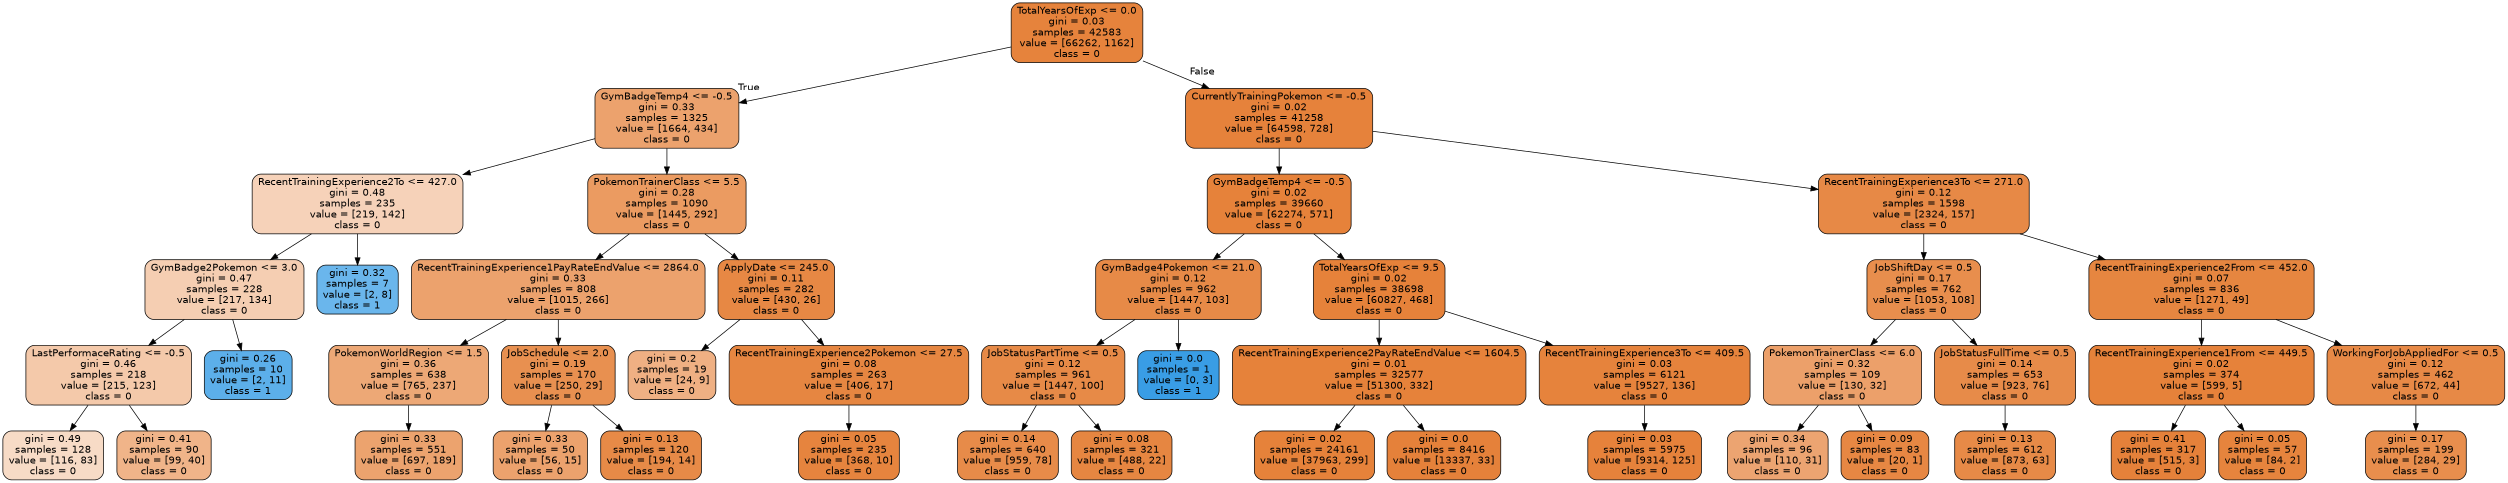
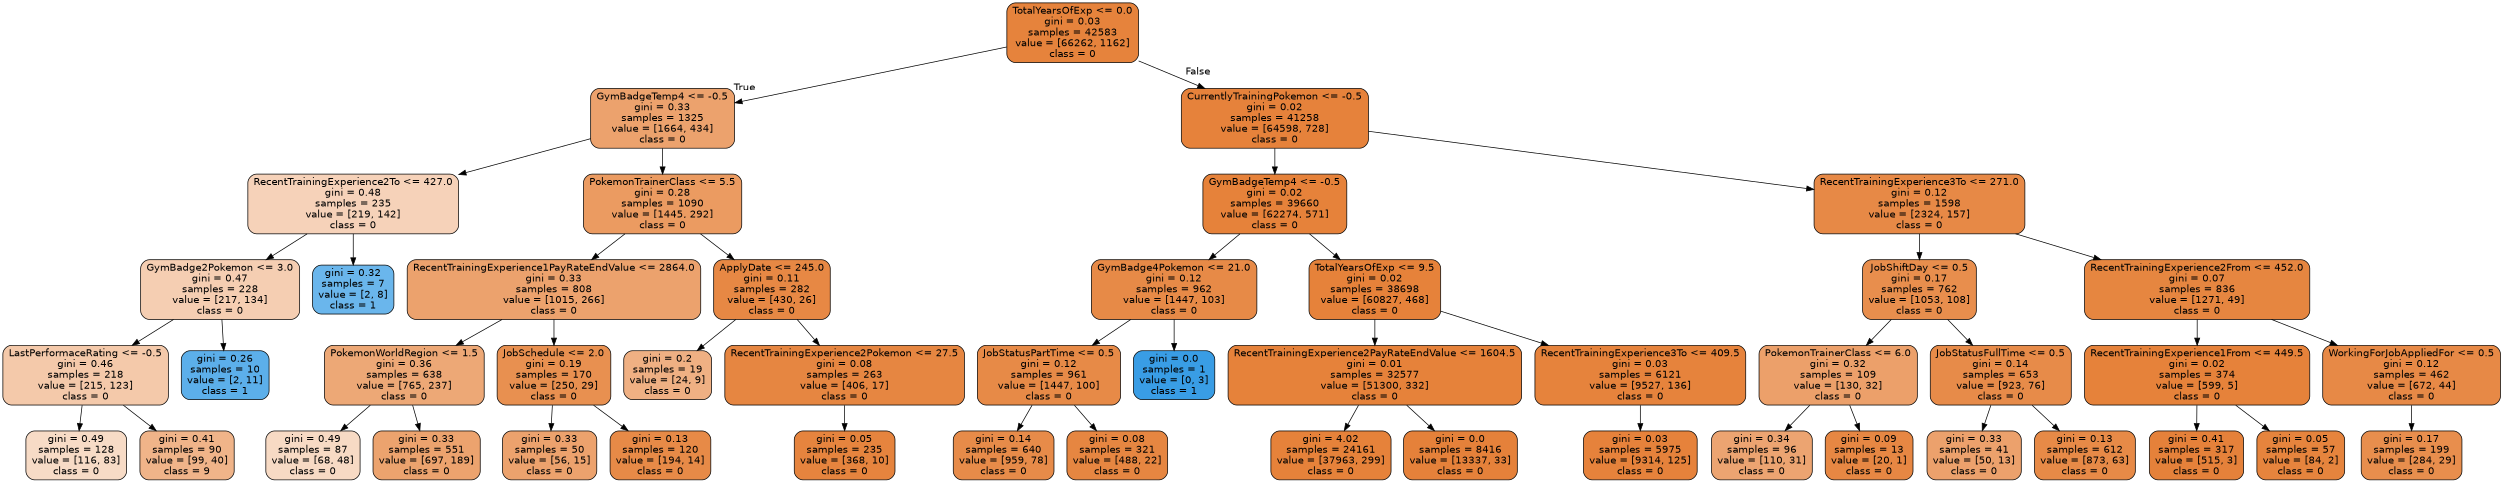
node "gini = 0.41 samples = 90 value = [99, 40] class = 0": label "gini = 0.41 samples = 90 value = [99, 40] class = 0" -> "gini = 0.41 samples = 90 value = [99, 40] class = 9"
node "gini = 0.49 samples = 87 value = [68, 48] class = 0": added
node "gini = 0.02 samples = 24161 value = [37963, 299] class = 0": label "gini = 0.02 samples = 24161 value = [37963, 299] class = 0" -> "gini = 4.02 samples = 24161 value = [37963, 299] class = 0"
node "gini = 0.09 samples = 83 value = [20, 1] class = 0": label "gini = 0.09 samples = 83 value = [20, 1] class = 0" -> "gini = 0.09 samples = 13 value = [20, 1] class = 0"
node "gini = 0.33 samples = 41 value = [50, 13] class = 0": added
